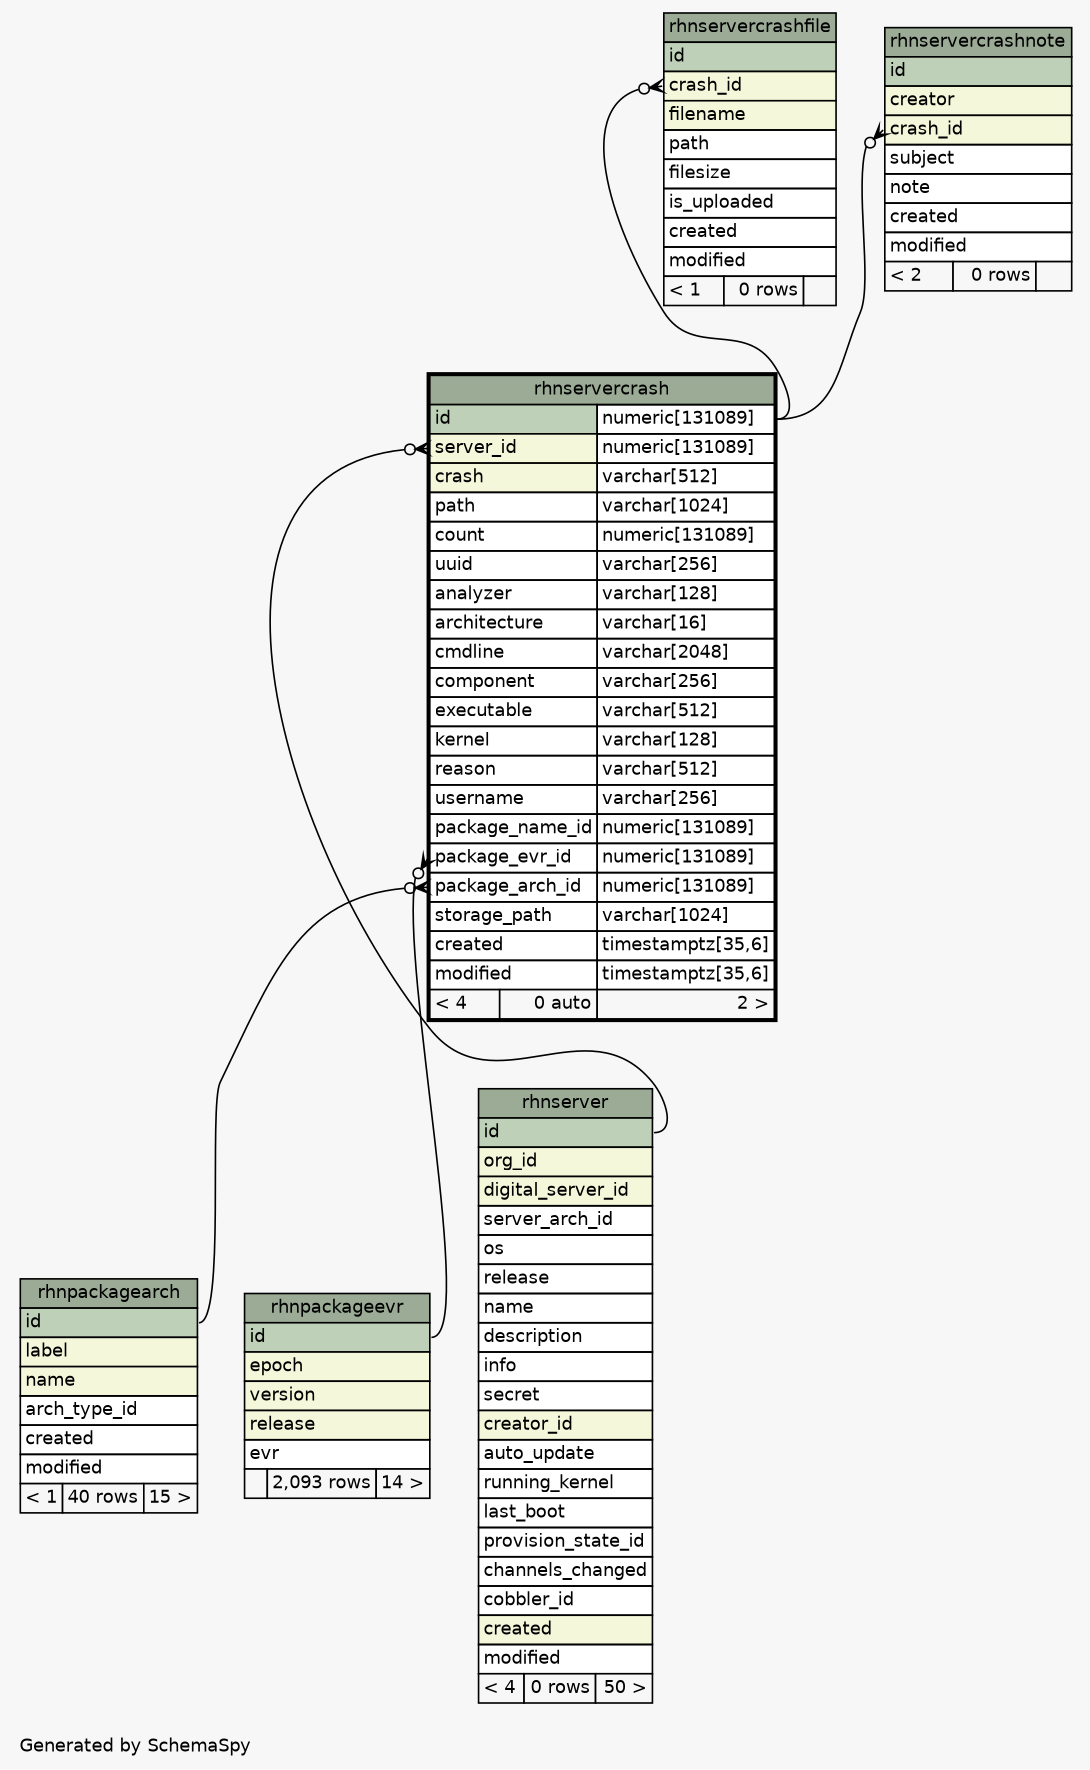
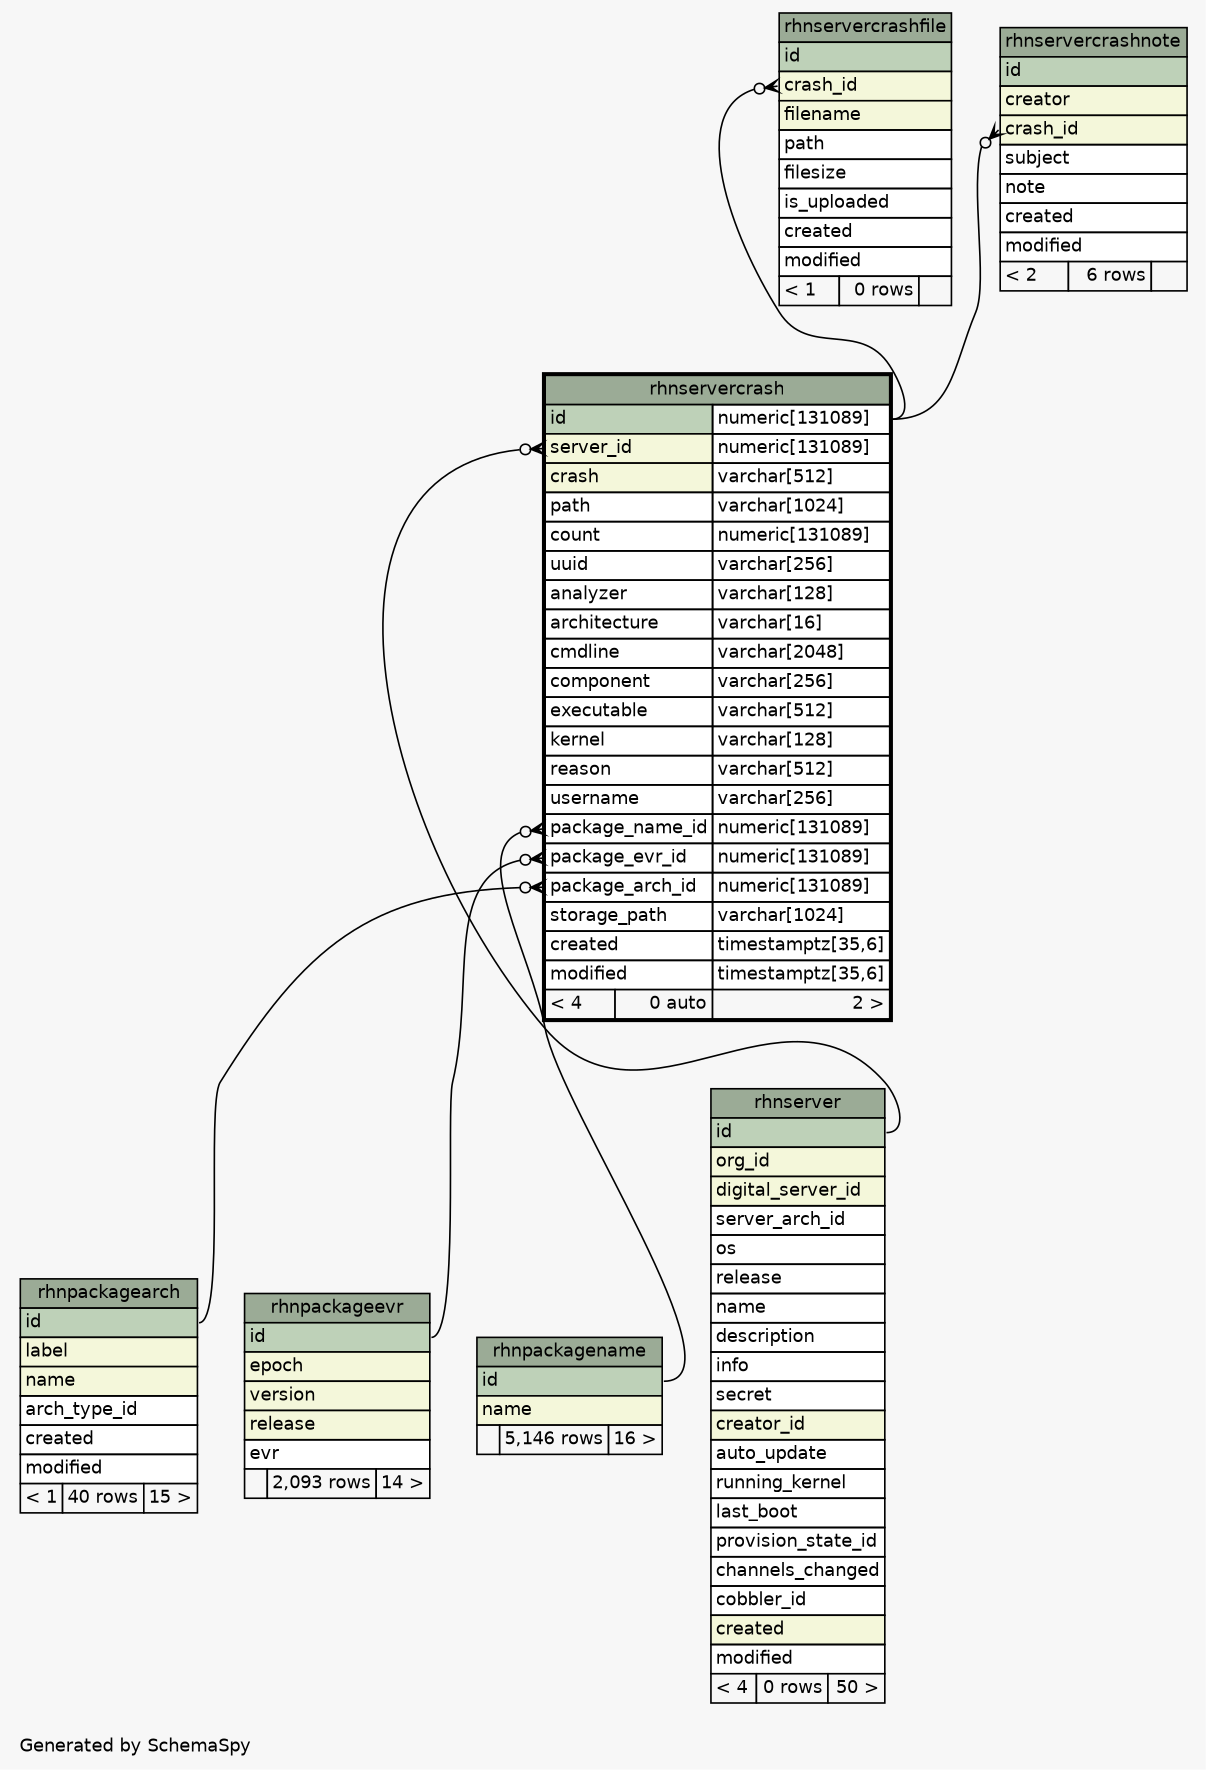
node "rhnservercrashnote": text "0 rows" -> "6 rows"
node "rhnpackagename": added
